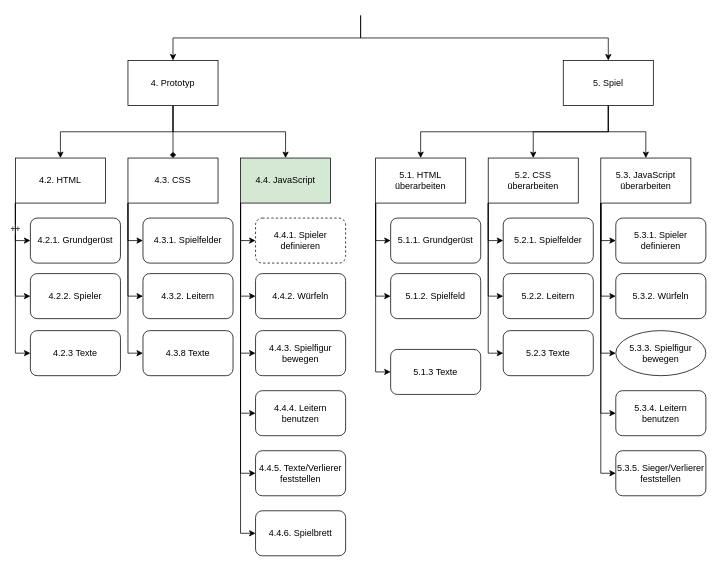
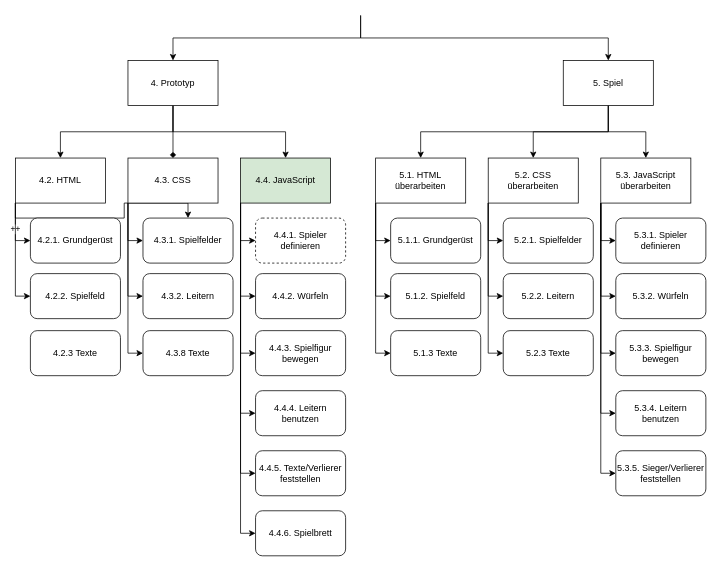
node "4.2.2. Spieler": label "4.2.2. Spieler" -> "4.2.2. Spielfeld"
edge "4.2. HTML" -> "4.2.3 Texte": now "4.2. HTML" -> "4.3.1. Spielfelder"
node "5.3.3. Spielfigur bewegen": shape ellipse -> rounded rectangle
node "5.1.3 Texte": moved (435, 372) -> (435, 353)
